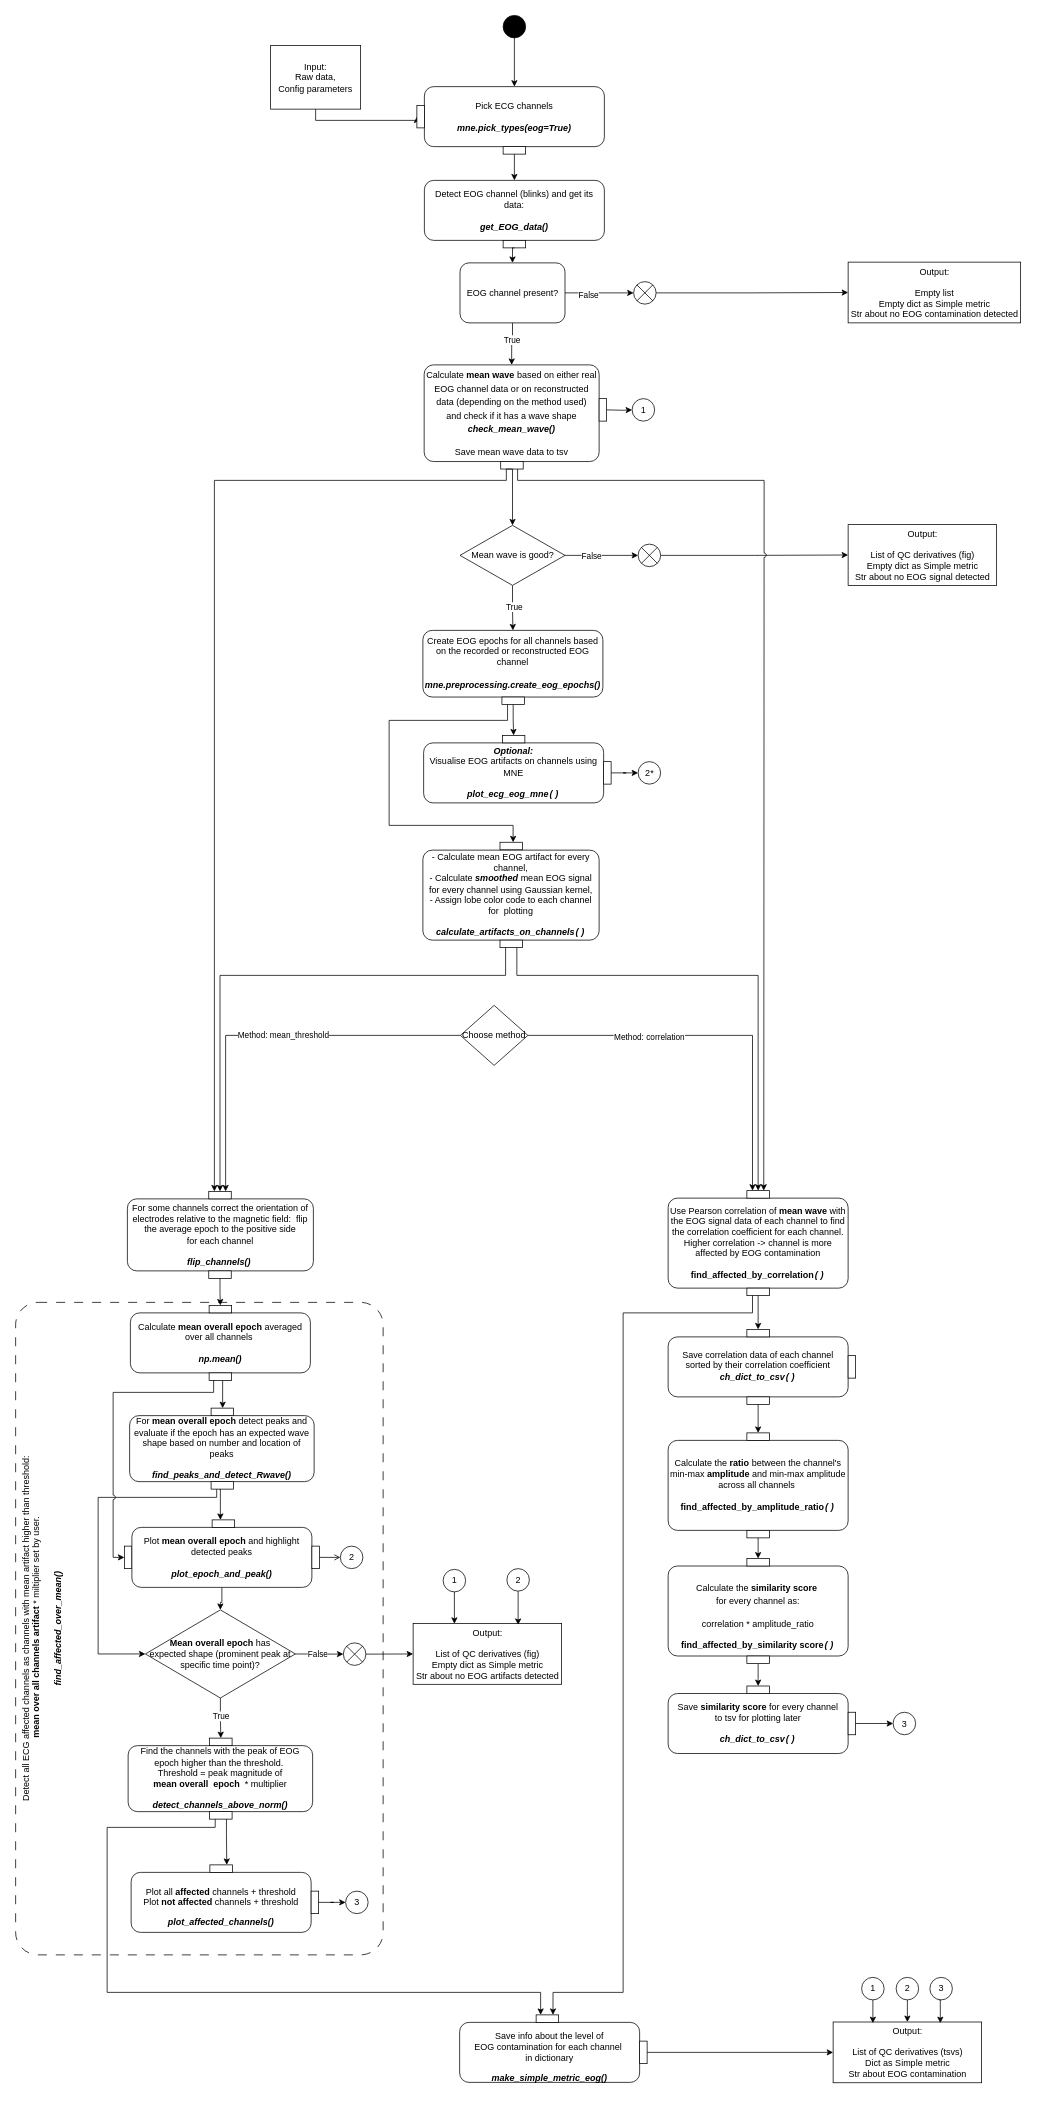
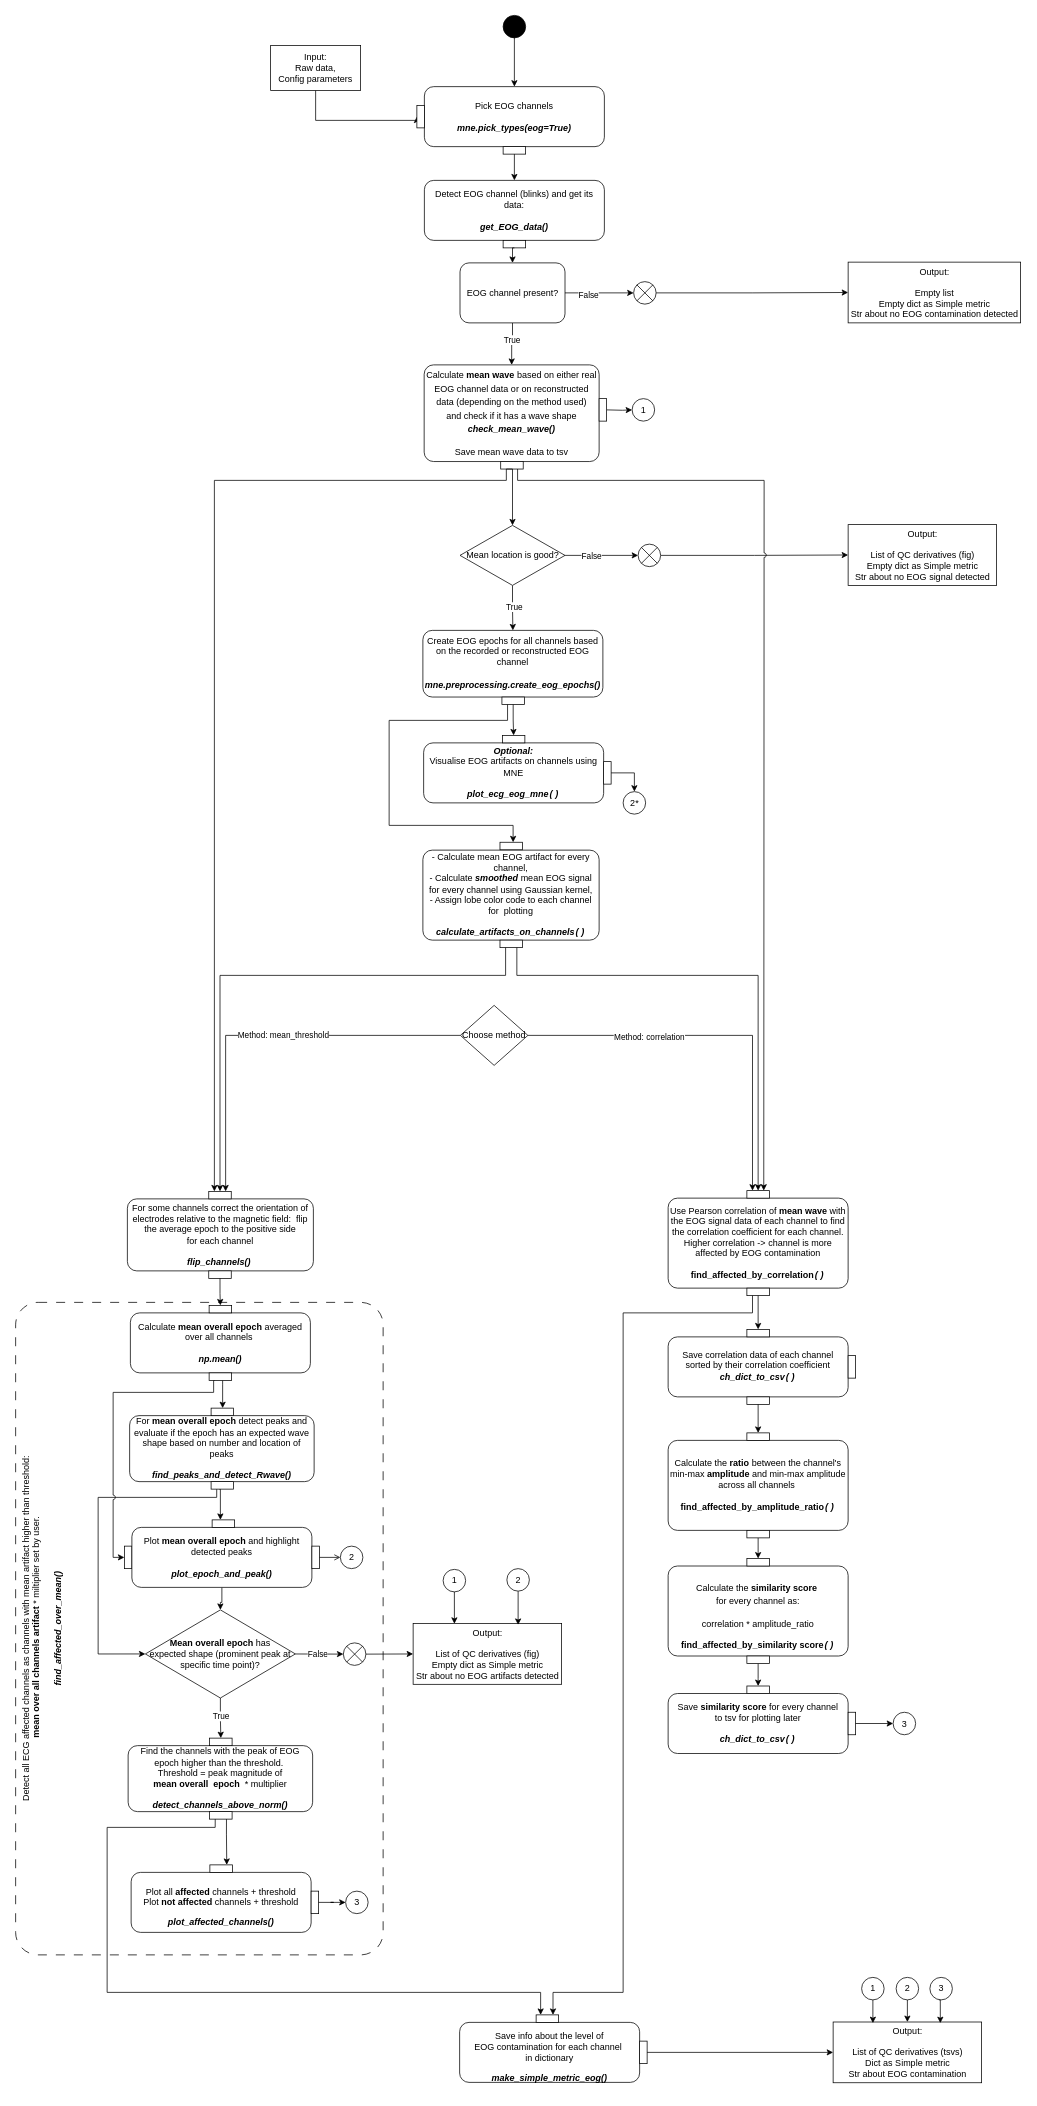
node "Input:Raw data, Config parameters": size 90x64 -> 90x45
node "Pick ECG channels mne.pick_types(eog=True)": label "Pick ECG channels mne.pick_types(eog=True)" -> "Pick EOG channels mne.pick_types(eog=True)"
node "Mean wave is good?": label "Mean wave is good?" -> "Mean location is good?"
node "2*": moved (649, 773) -> (634, 803)
